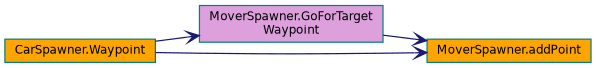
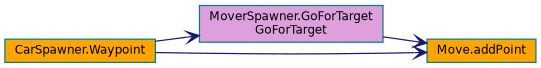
node "MoverSpawner.GoForTarget Waypoint": label "MoverSpawner.GoForTarget Waypoint" -> "MoverSpawner.GoForTarget GoForTarget"
node "MoverSpawner.addPoint": label "MoverSpawner.addPoint" -> "Move.addPoint"
